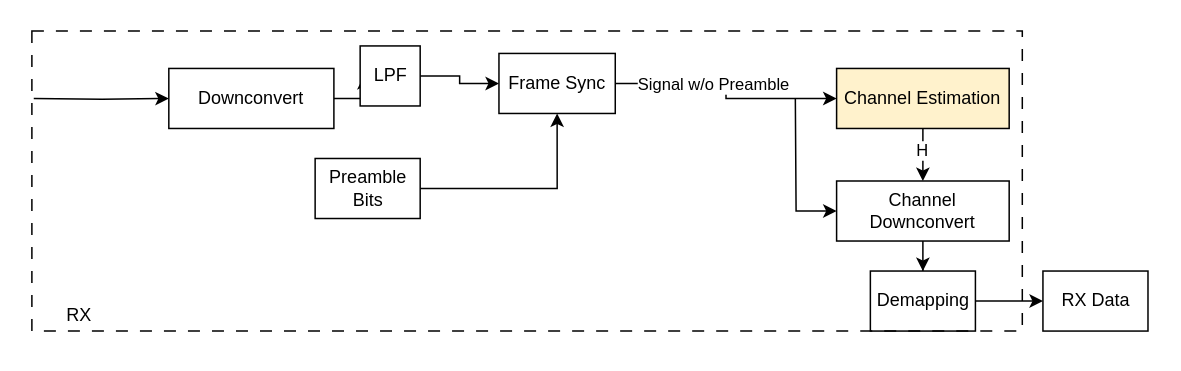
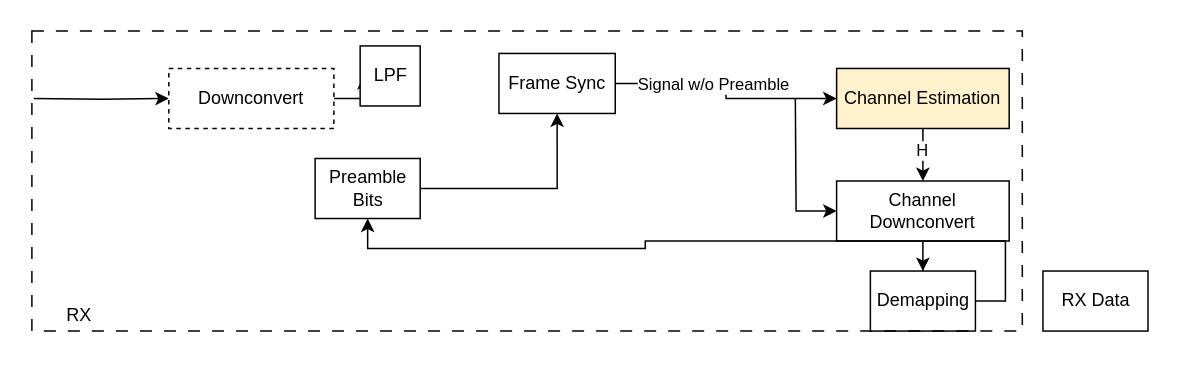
edge "LPF" -> "Frame Sync": removed
node "Downconvert": style solid -> dashed
edge "Demapping" -> "RX Data": now "Demapping" -> "Preamble Bits"
